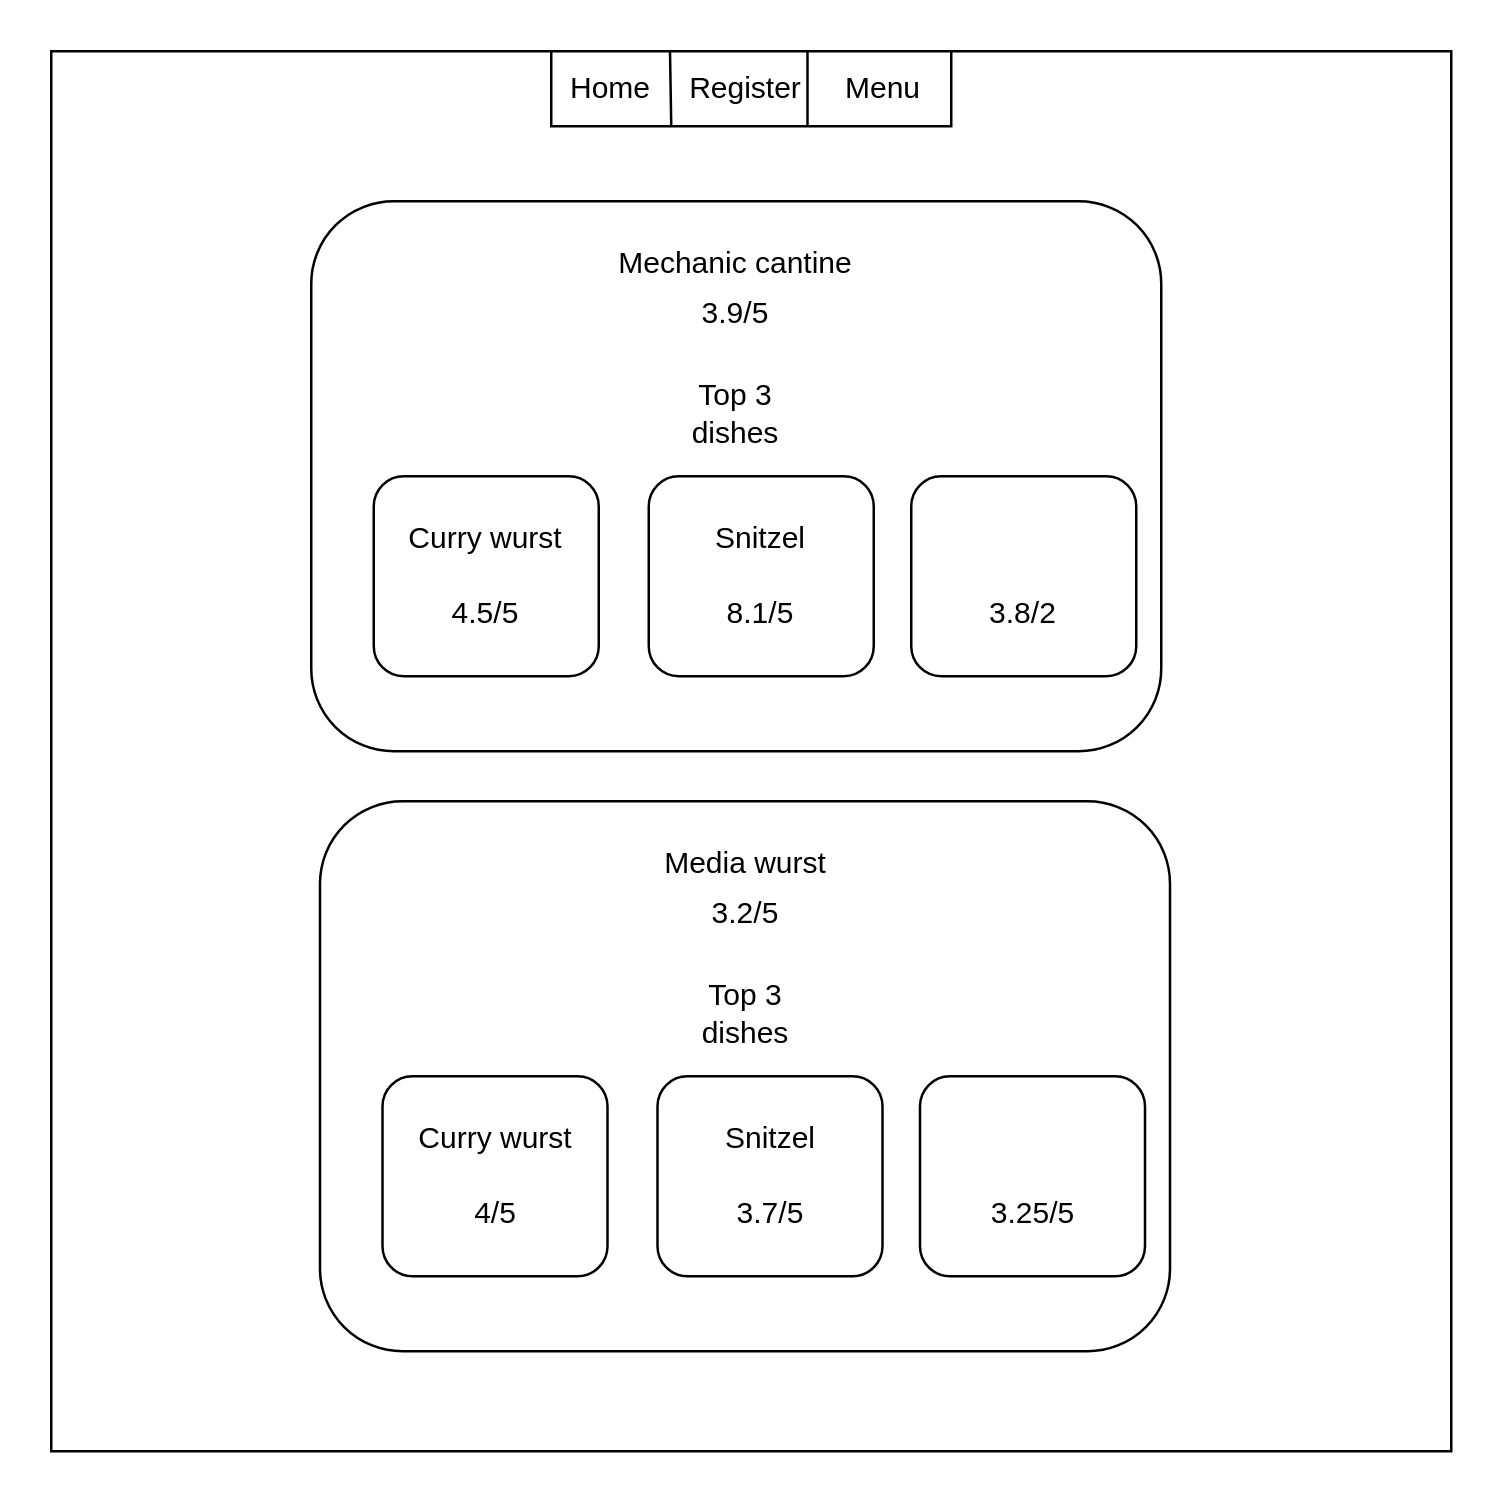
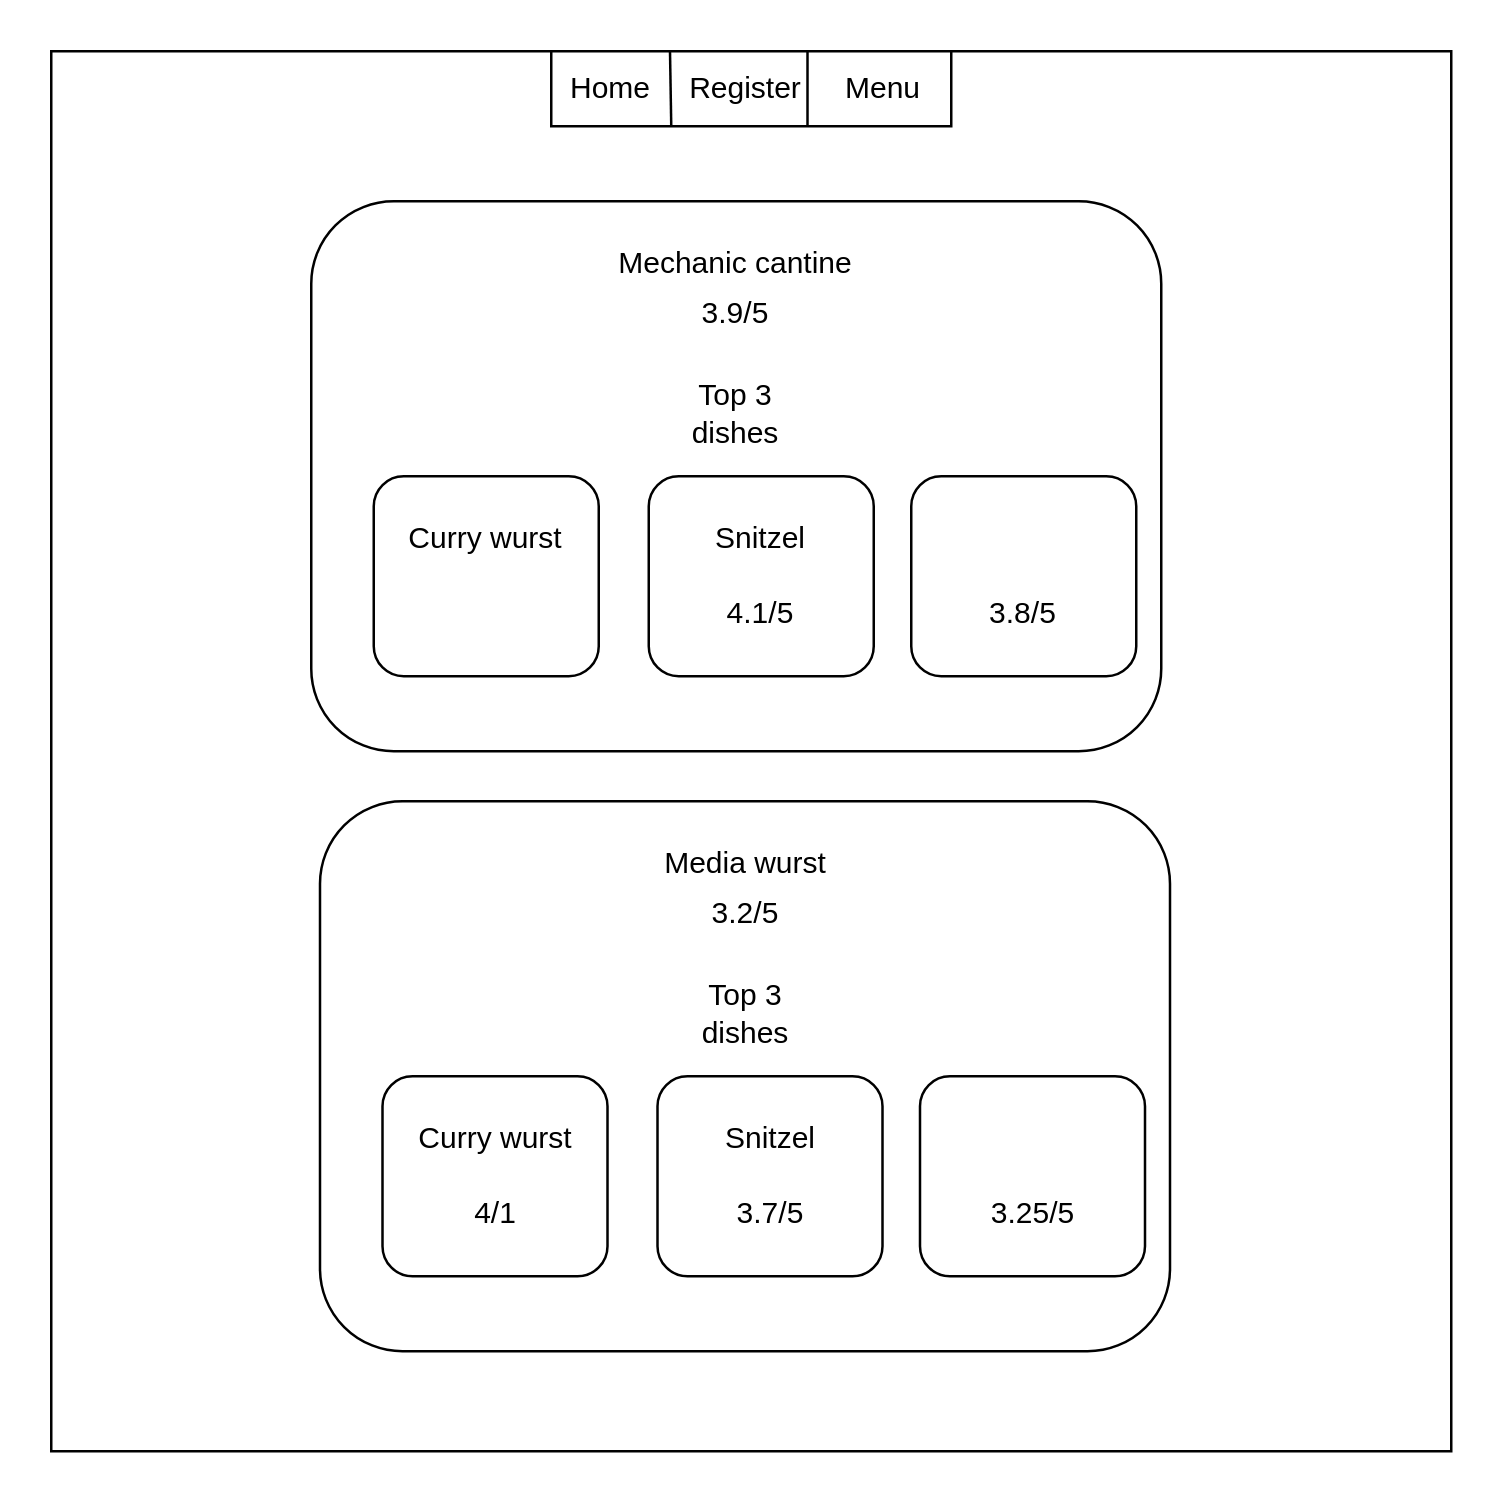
node "4.5/5": removed
node "8.1/5": label "8.1/5" -> "4.1/5"
node "3.8/2": label "3.8/2" -> "3.8/5"
node "4/5": label "4/5" -> "4/1"
